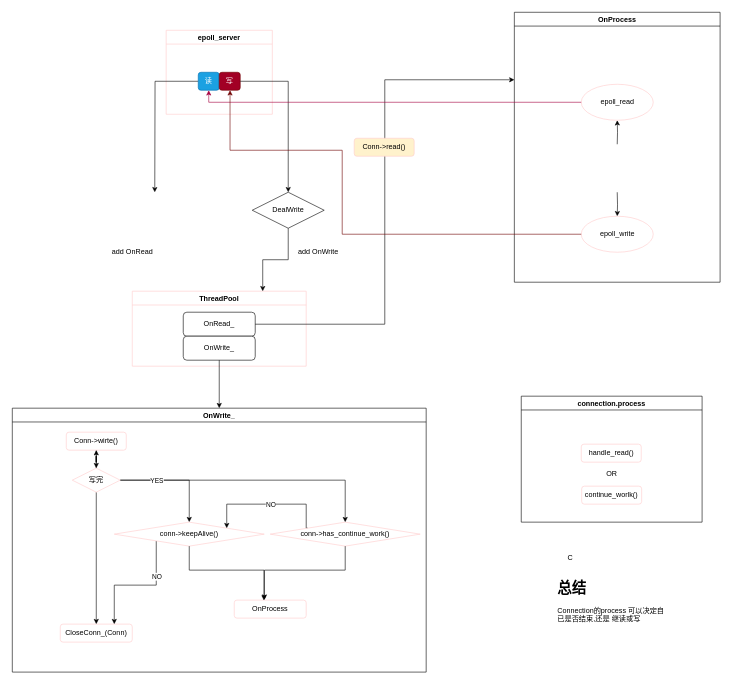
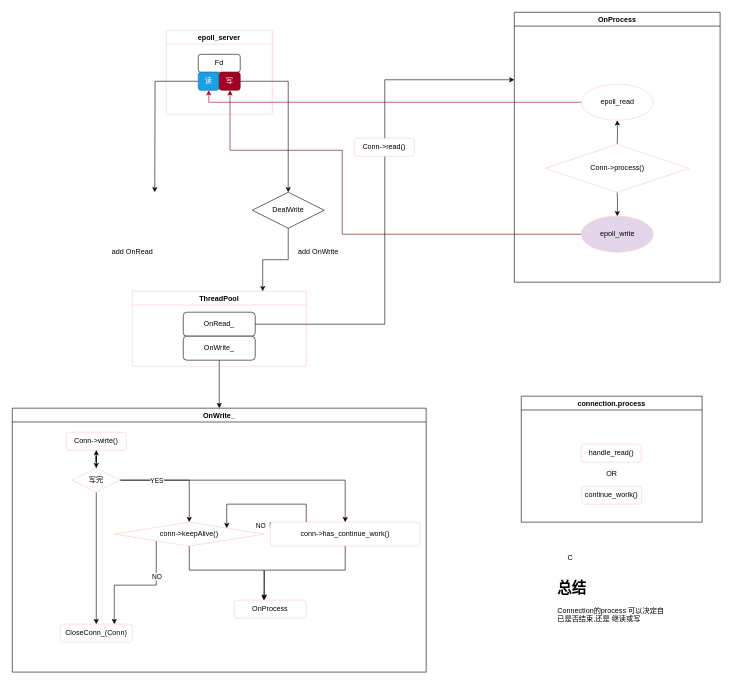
node "Fd": added
node "Conn->read()": fillcolor #fff2cc -> #ffffff
node "Conn->process()": added
node "epoll_write": fillcolor #ffffff -> #e1d5e7
node "conn->has_continue_work()": shape diamond -> rounded rectangle
